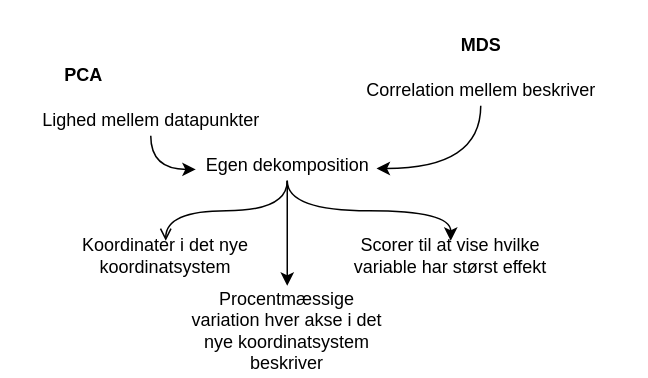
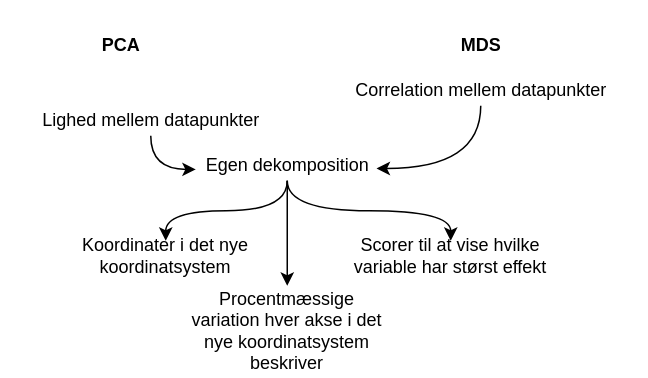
node "PCA": moved (83, 76) -> (121, 46)
node "Correlation mellem beskriver": label "Correlation mellem beskriver" -> "Correlation mellem datapunkter"
edge "Egen dekomposition" -> "Koordinater i det nye koordinatsystem": arrowhead open -> classic
